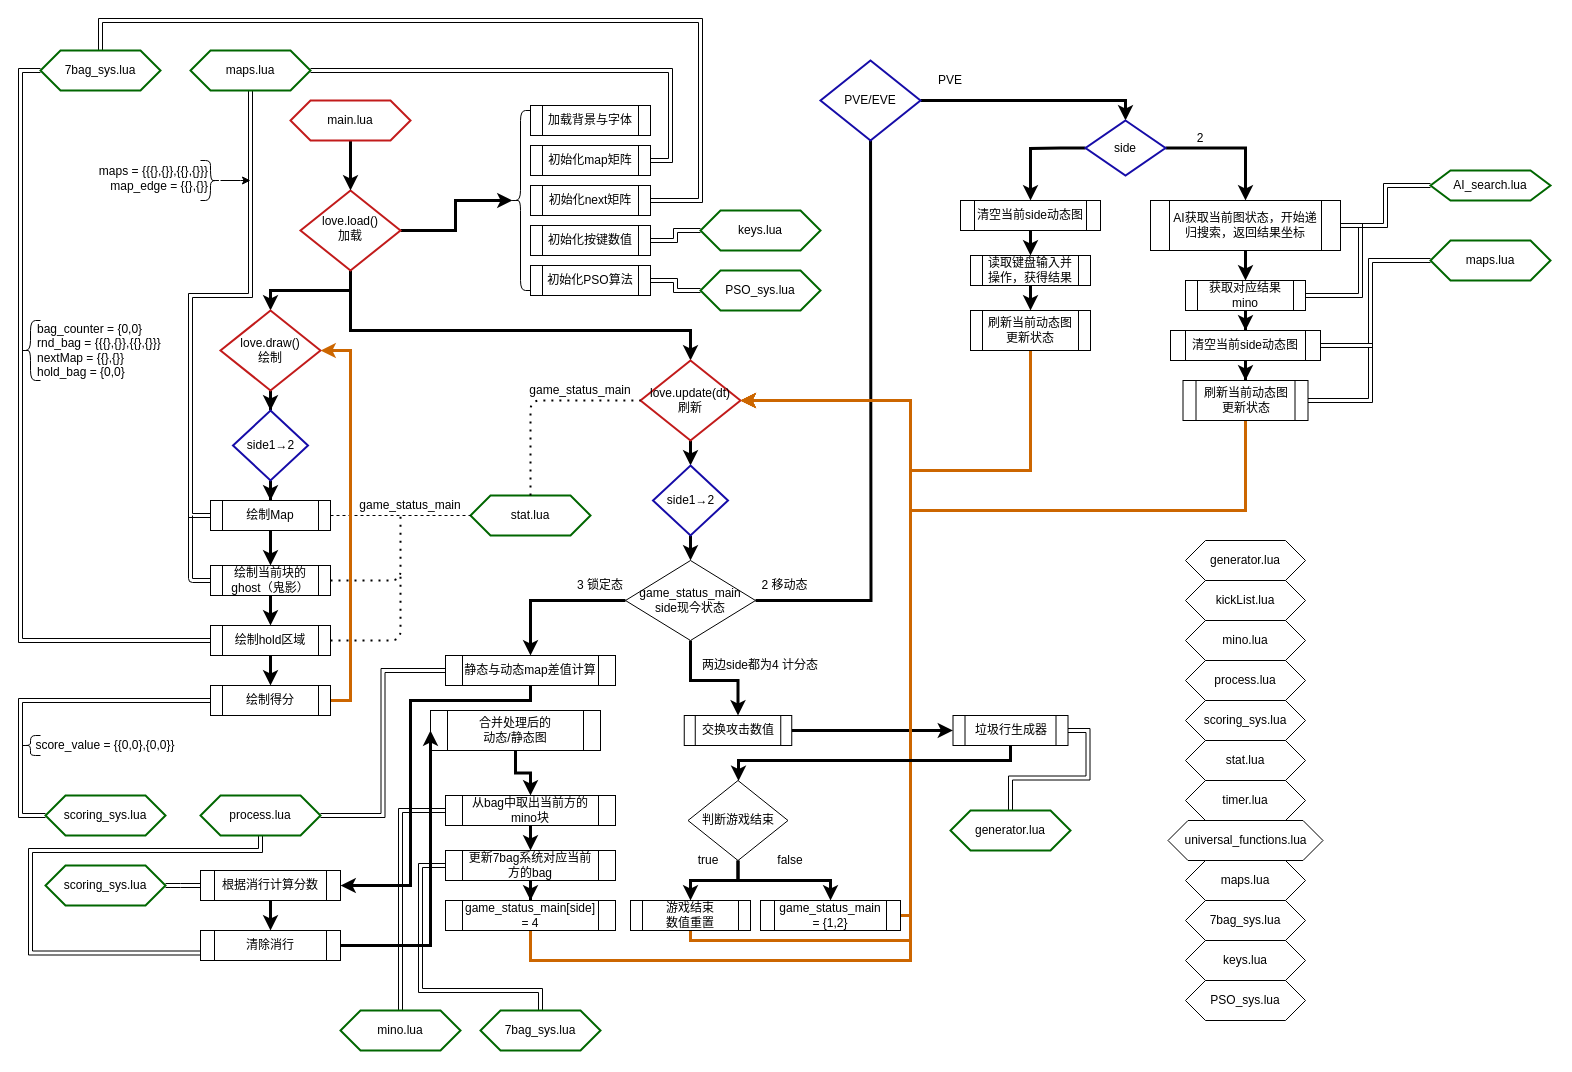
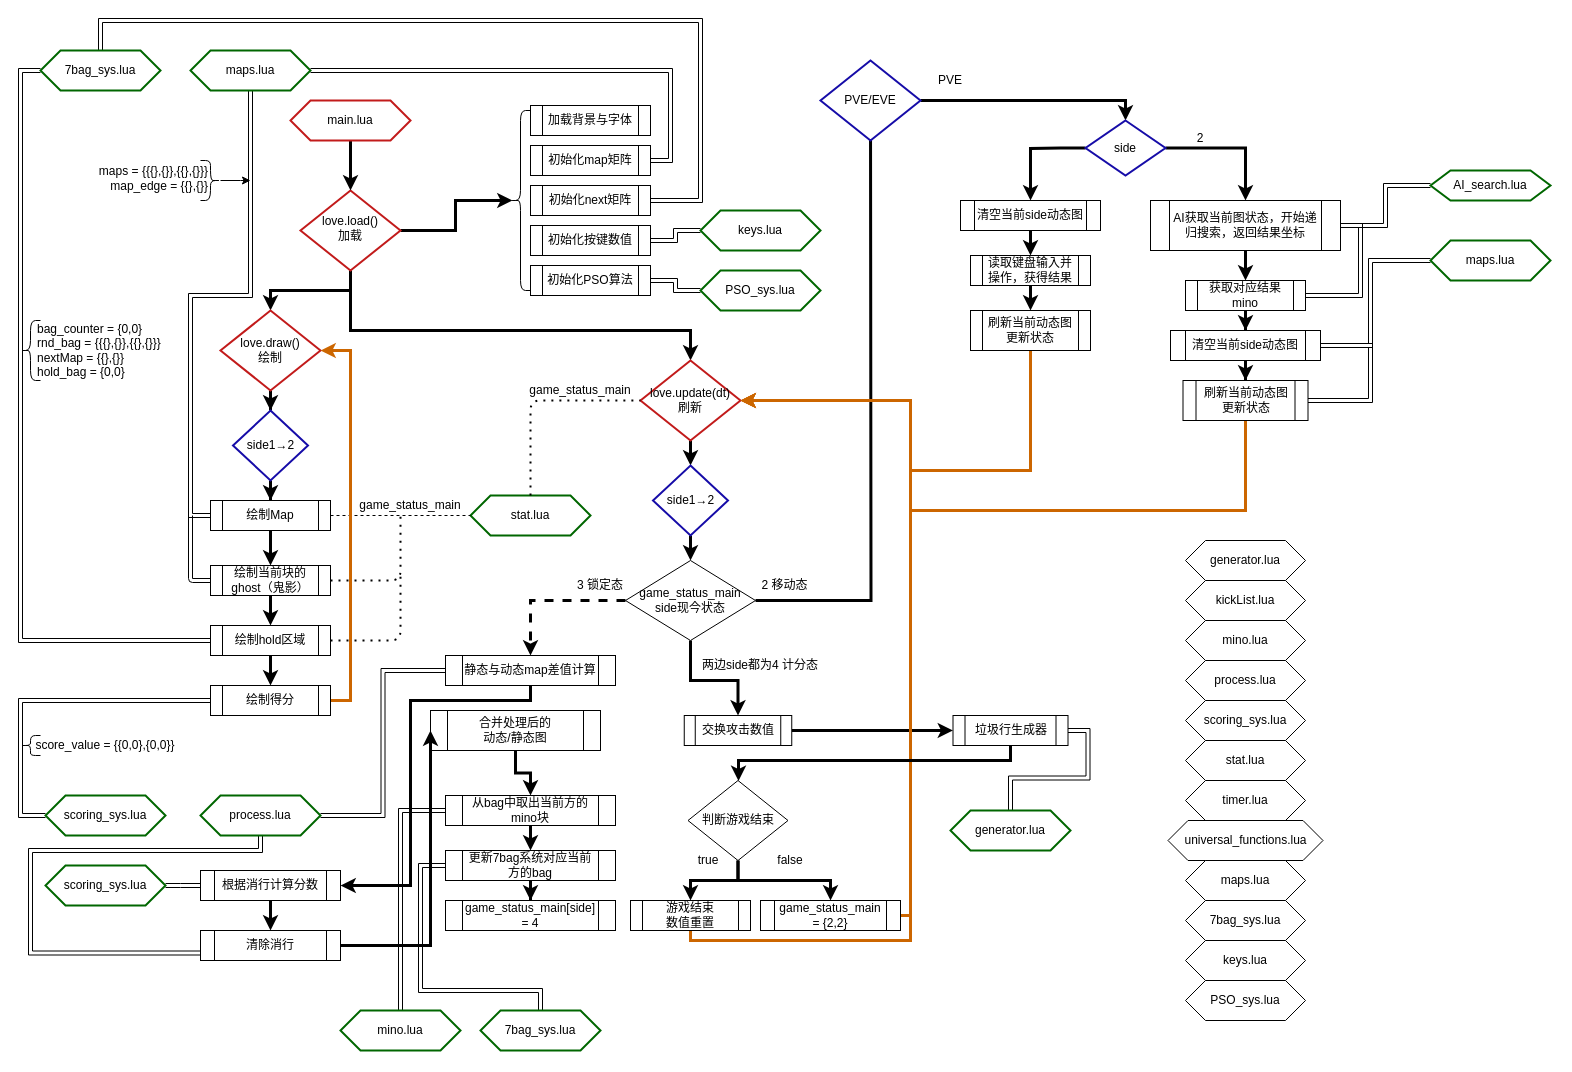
edge "game_status_main side现今状态" -> "静态与动态map差值计算": style solid -> dashed
node "game_status_main = {1,2}": label "game_status_main = {1,2}" -> "game_status_main = {2,2}"
edge "game_status_main[side] = 4" -> "love.update(dt) 刷新": removed
